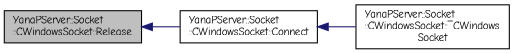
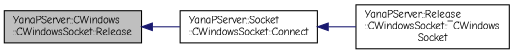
node "YanaPServer::Socket ::CWindowsSocket::Release": label "YanaPServer::Socket ::CWindowsSocket::Release" -> "YanaPServer::CWindows ::CWindowsSocket::Release"
node "YanaPServer::Socket ::CWindowsSocket::‾CWindows Socket": label "YanaPServer::Socket ::CWindowsSocket::‾CWindows Socket" -> "YanaPServer::Release ::CWindowsSocket::‾CWindows Socket"
